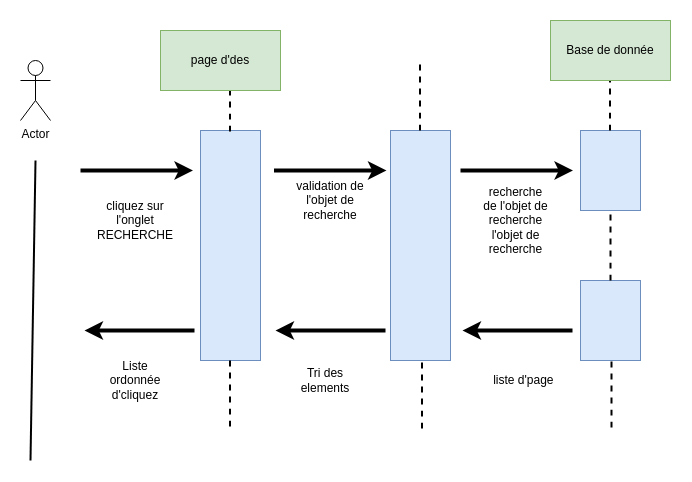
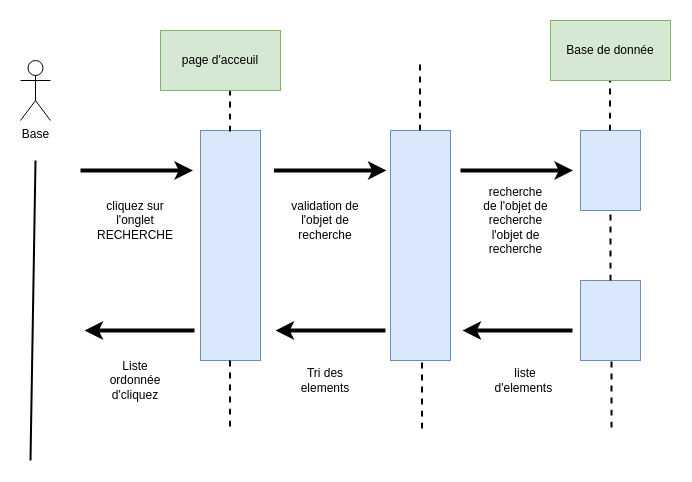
node "page d'des": label "page d'des" -> "page d'acceuil"
node "Actor": label "Actor" -> "Base"
node "validation de l'objet de recherche": moved (331, 201) -> (326, 221)
node "liste d'page": label "liste d'page" -> "liste d'elements"
